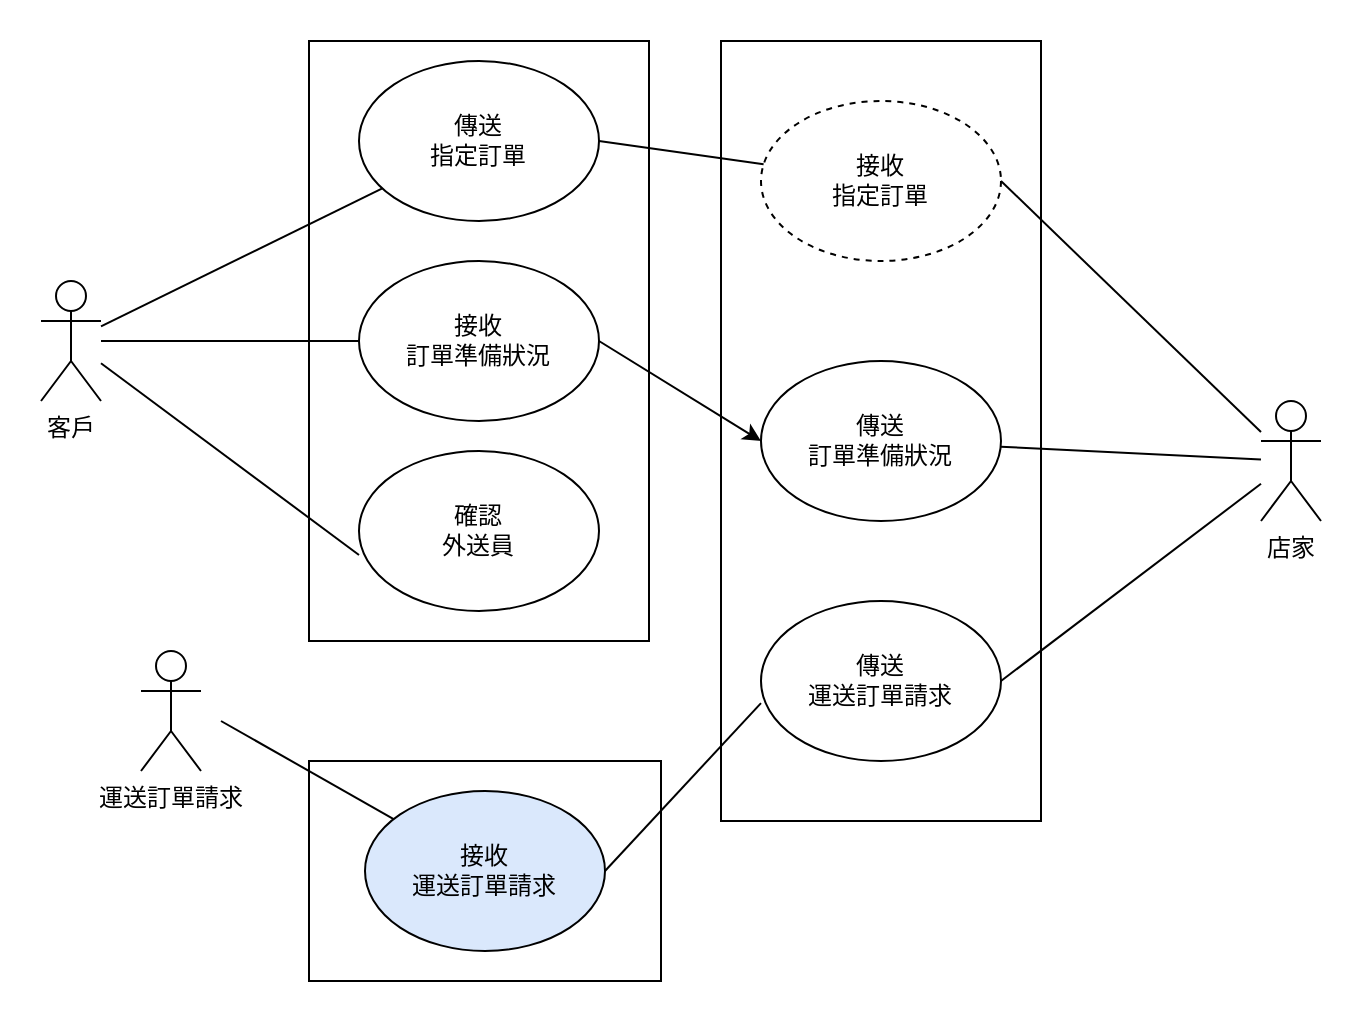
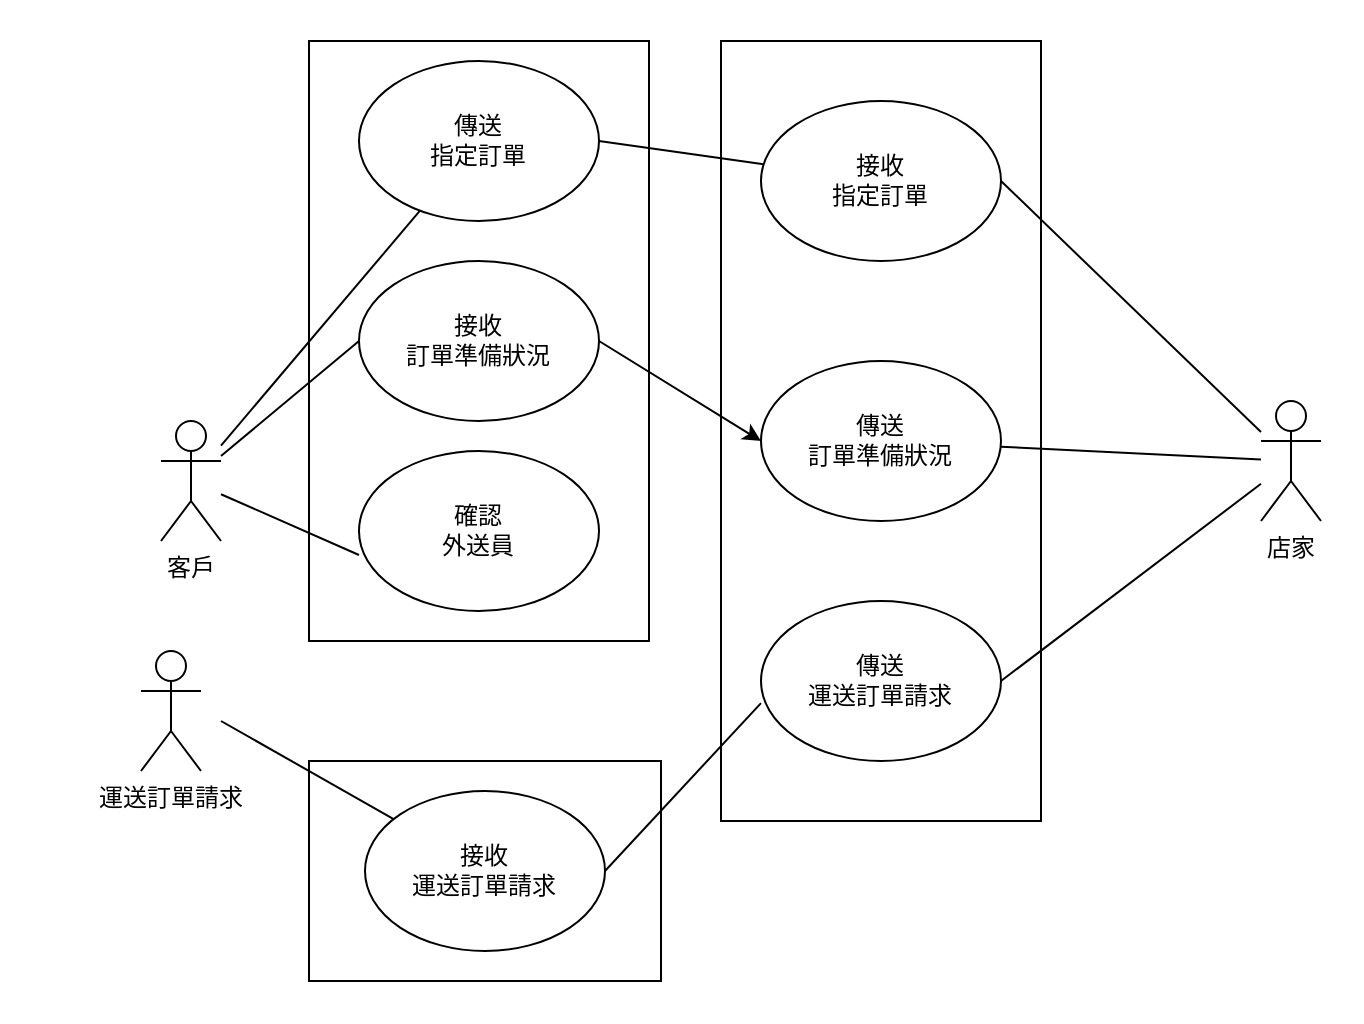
node "接收 指定訂單": style dashed -> solid
node "客戶": moved (71, 341) -> (191, 481)
node "接收 運送訂單請求": fillcolor #dae8fc -> #ffffff
